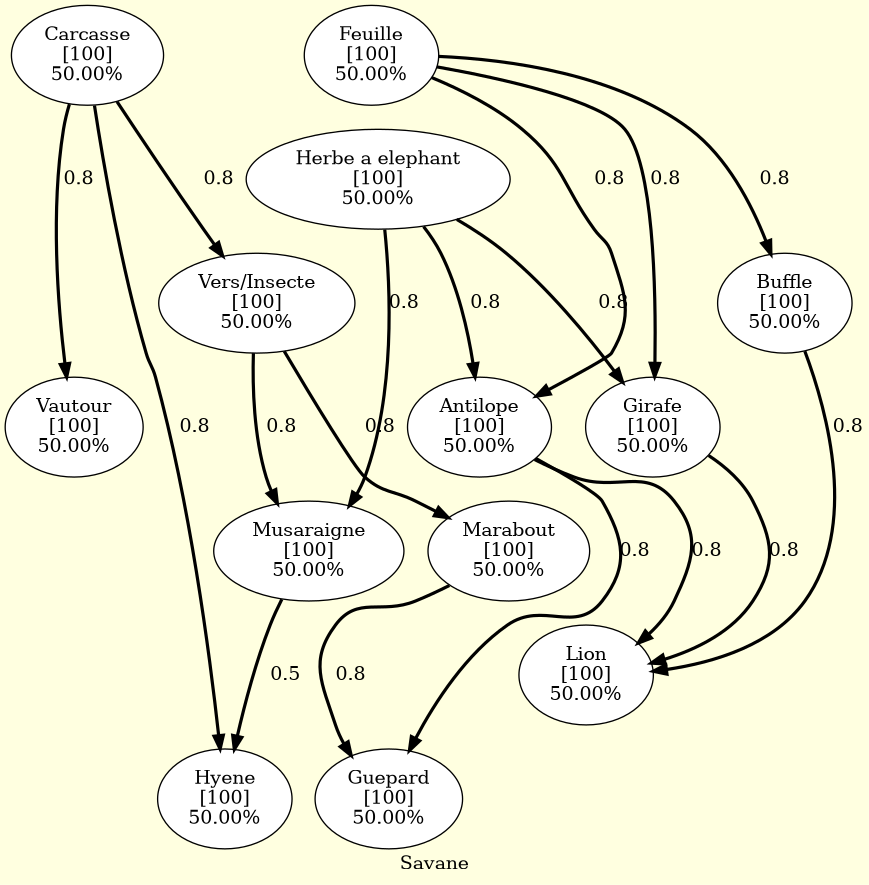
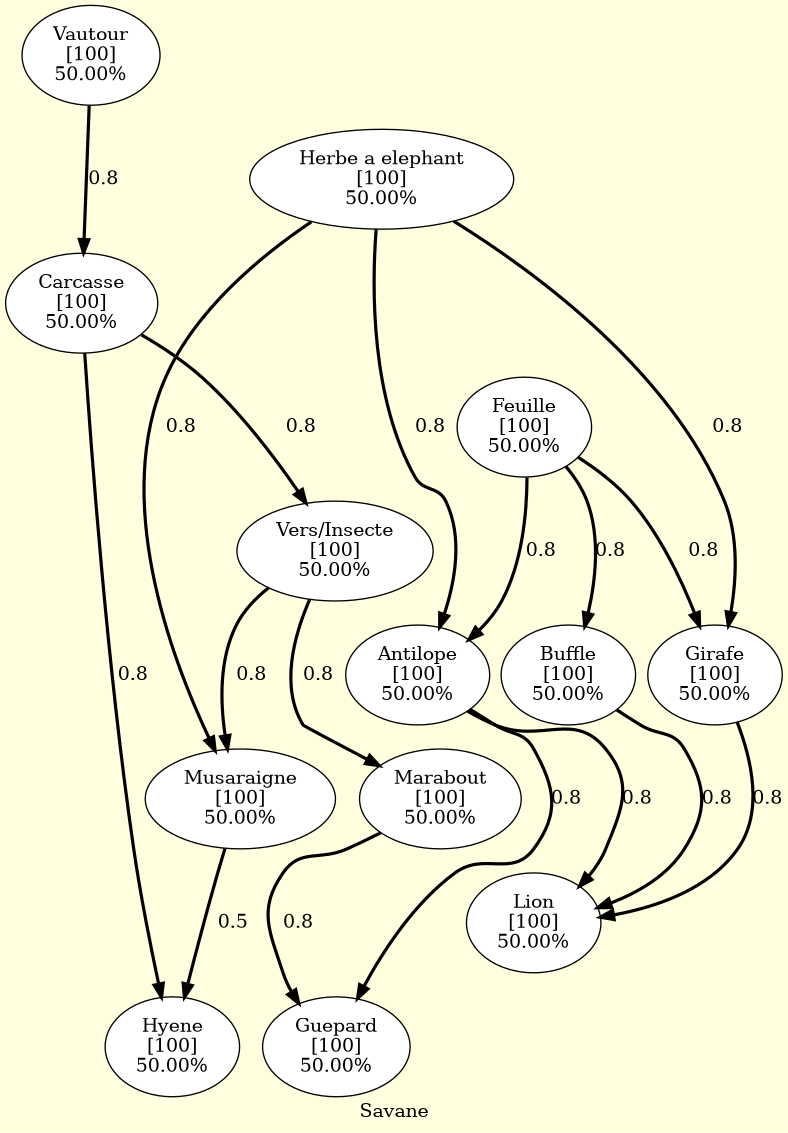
edge "Carcasse [100] 50.00%" -> "Vautour [100] 50.00%": reversed
